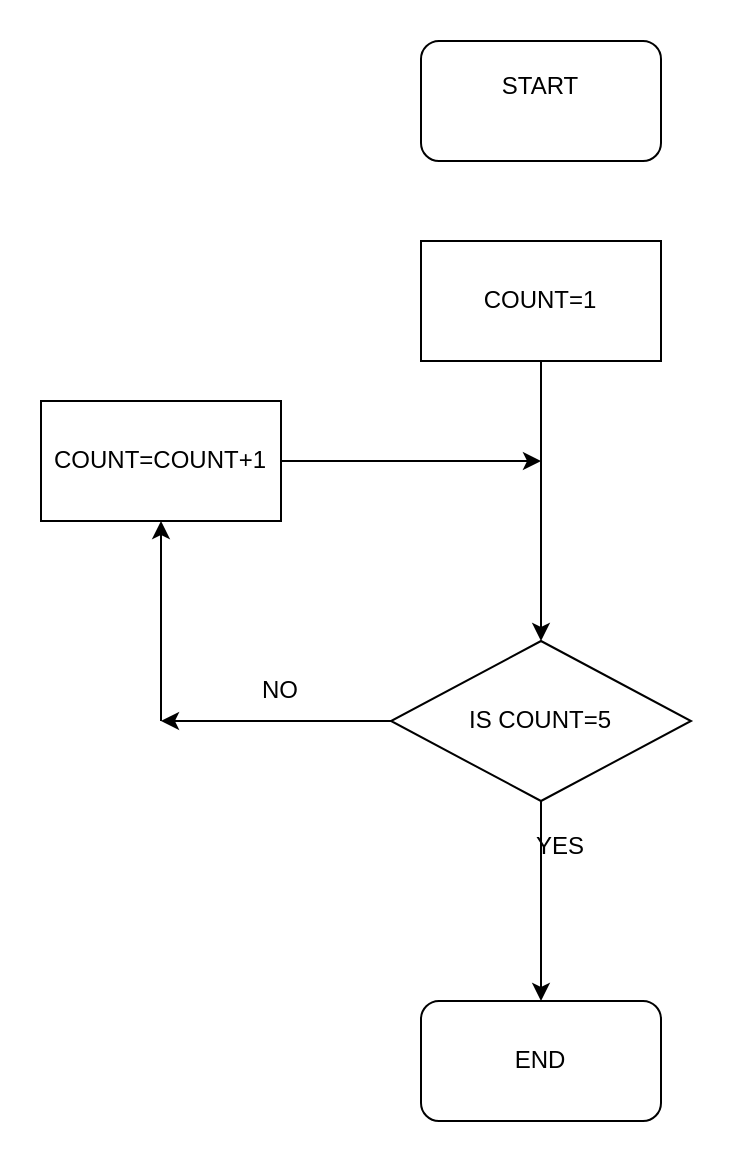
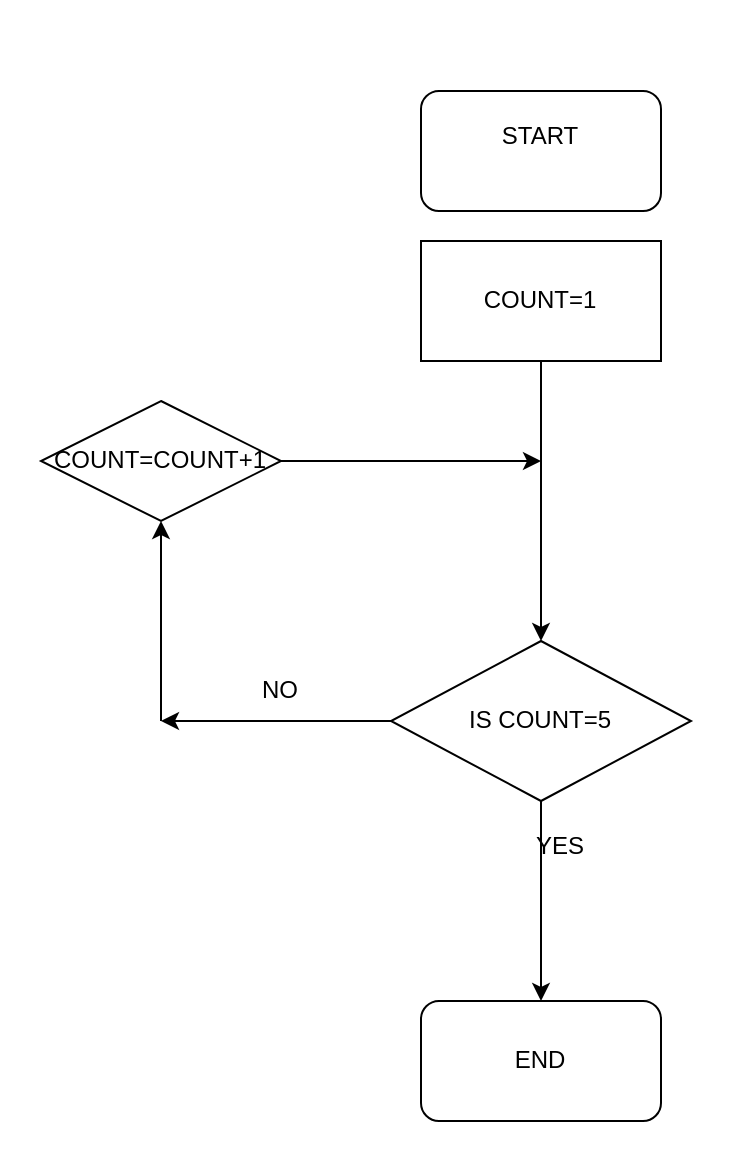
node "START": moved (541, 101) -> (541, 151)
node "COUNT=COUNT+1": shape rectangle -> diamond
